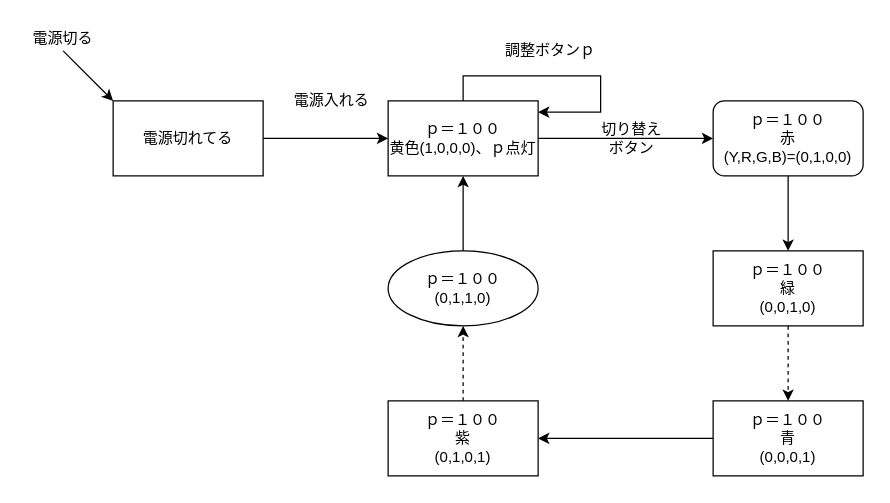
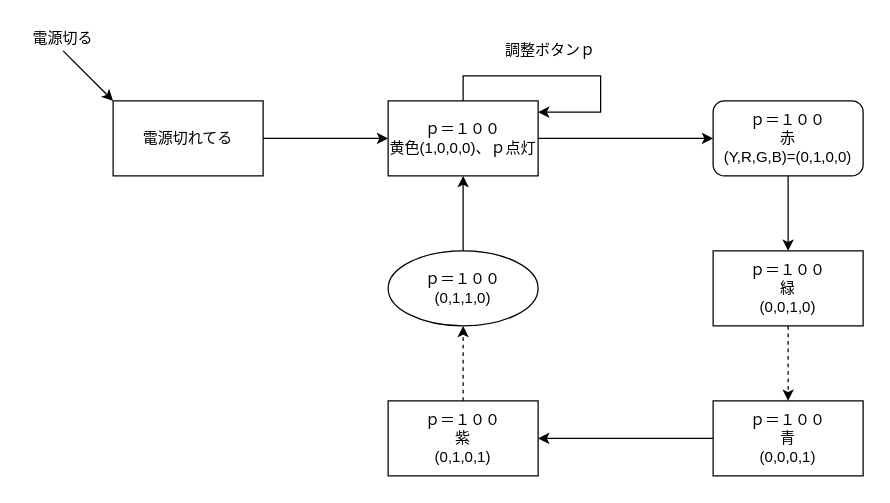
node "電源入れる": removed
node "切り替えボタン": removed
